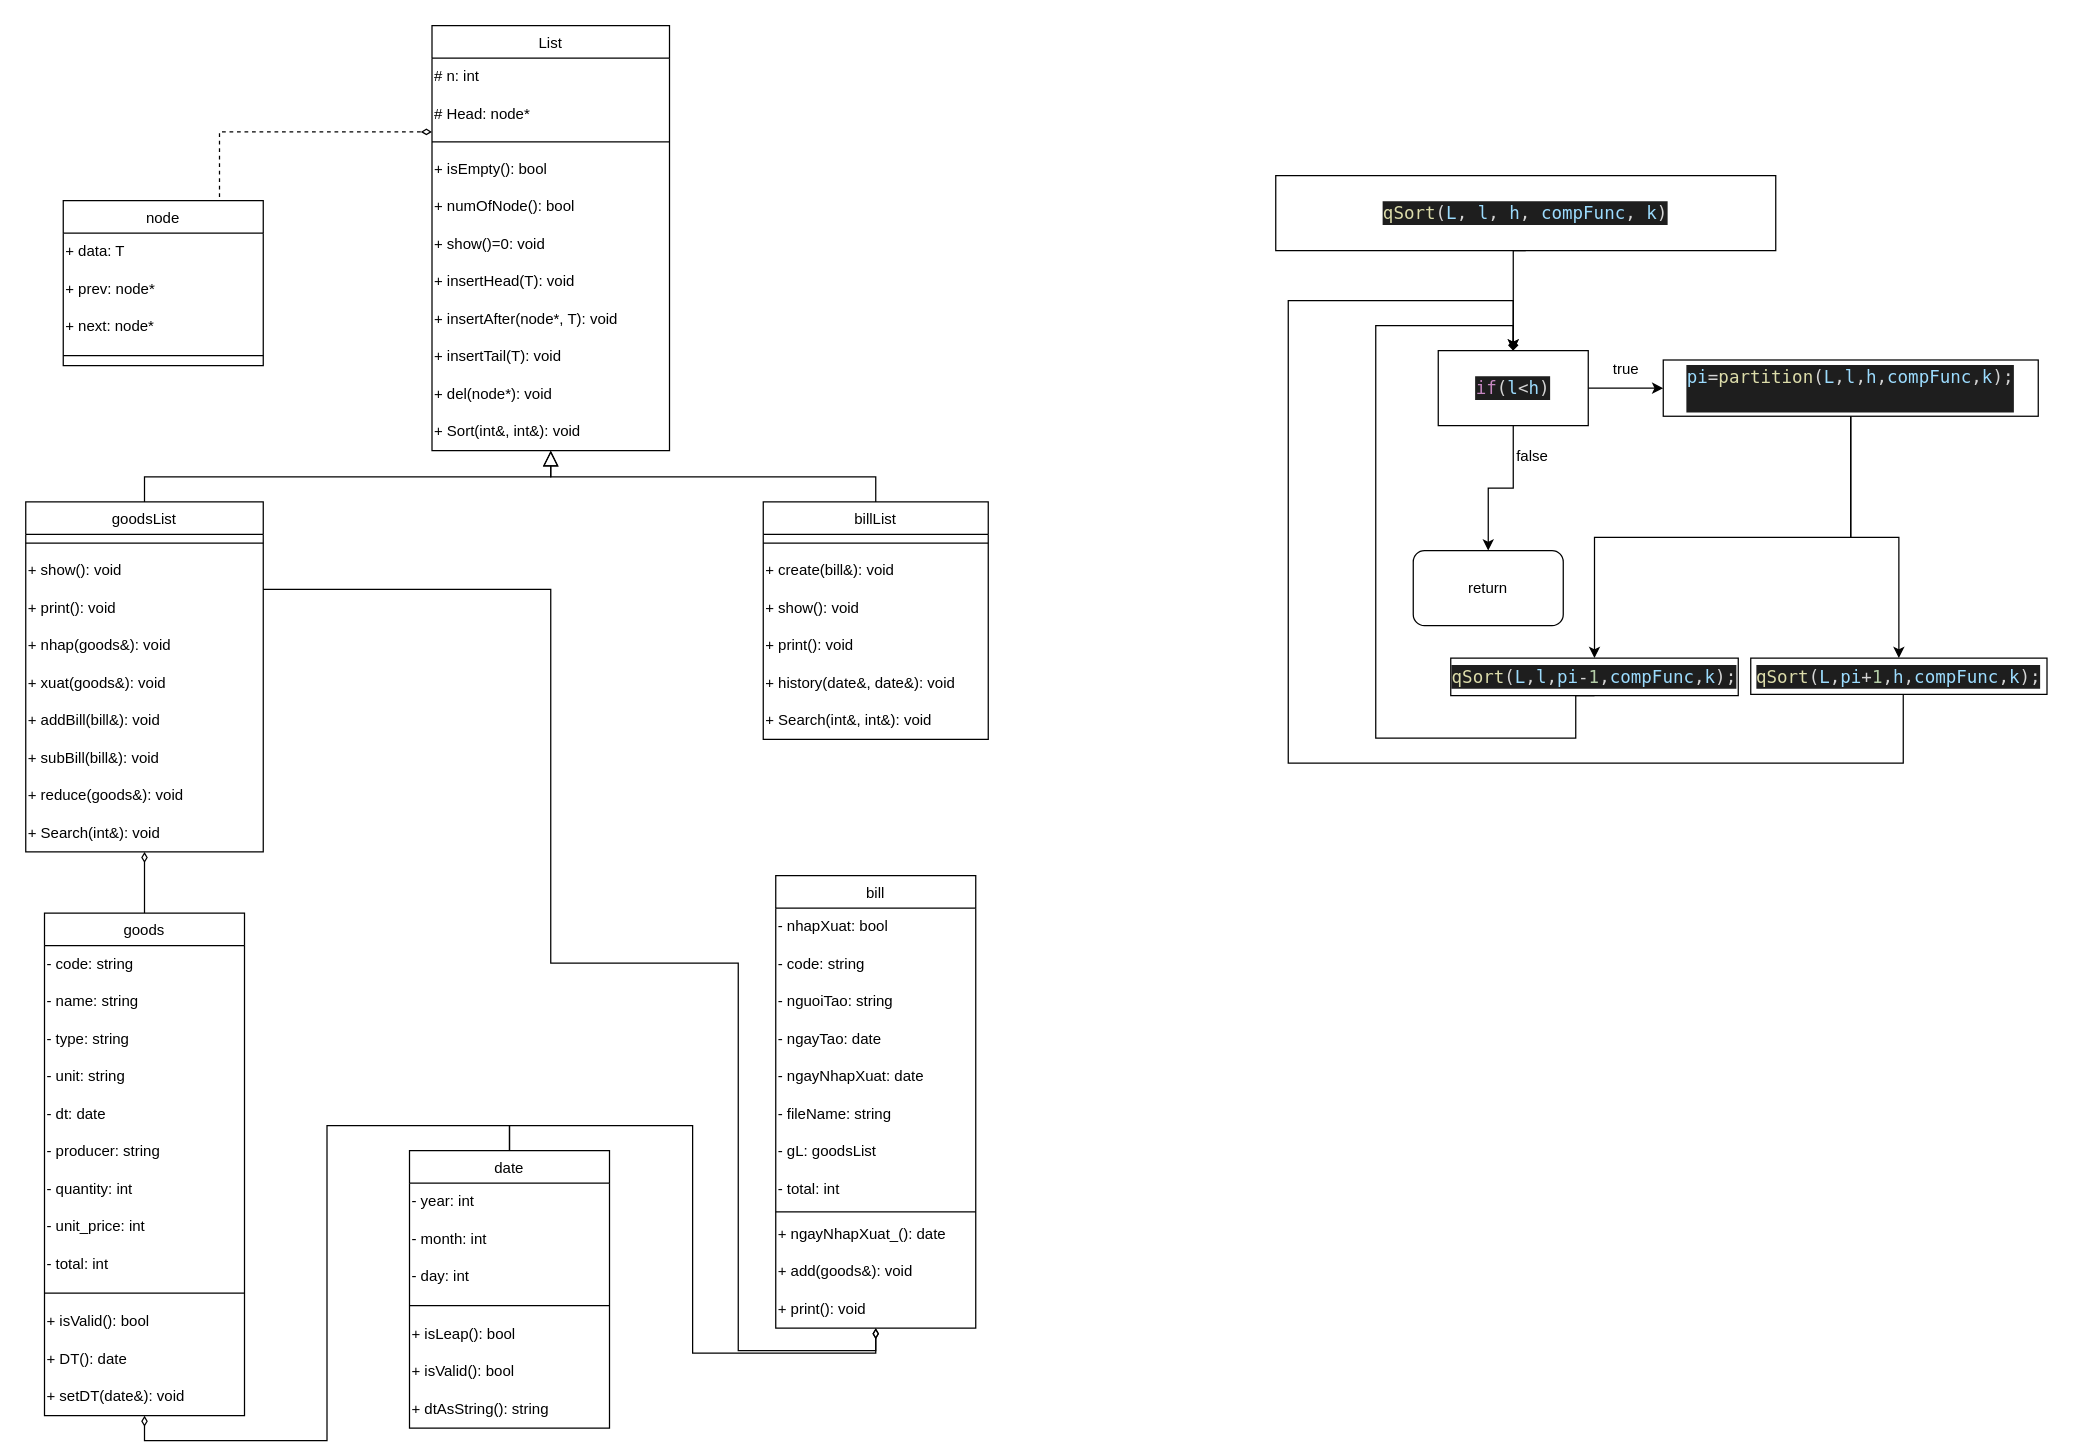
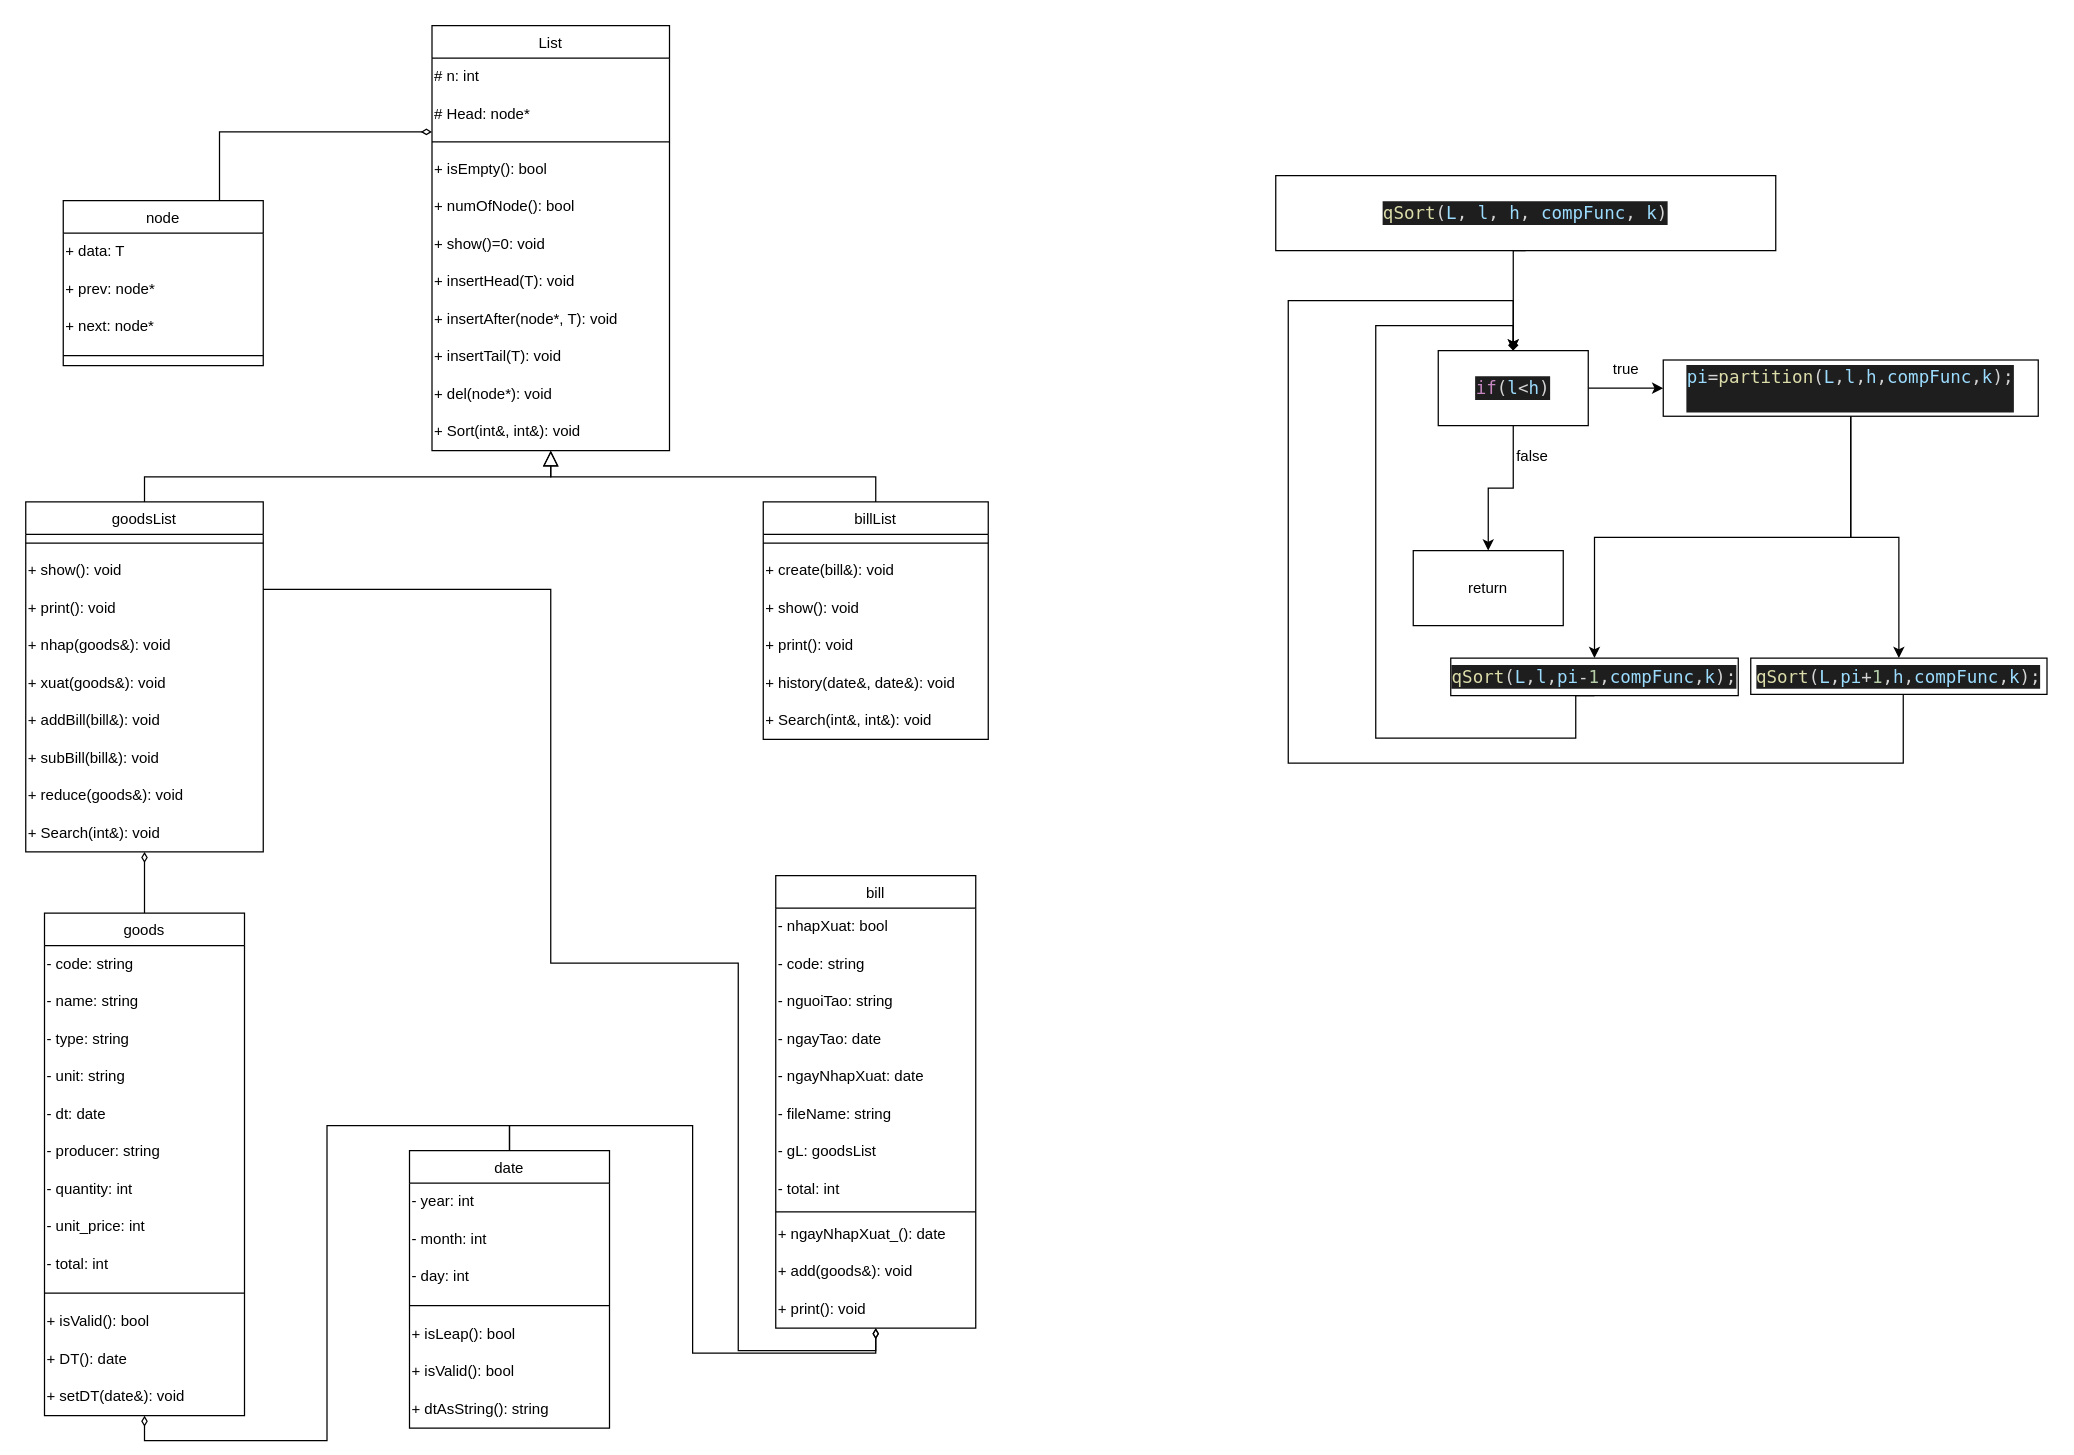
edge "node" -> "List": style dashed -> solid
node "return": shape rounded rectangle -> rectangle
